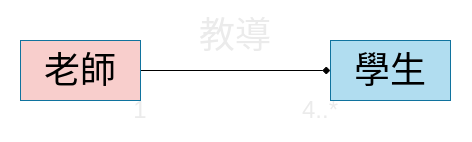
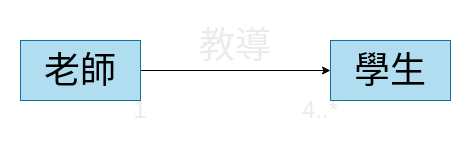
node "教導": moved (236, 36) -> (236, 46)
node "老師": fillcolor #f8cecc -> #b1ddf0
edge "老師" -> "學生": arrowhead diamond -> classic
